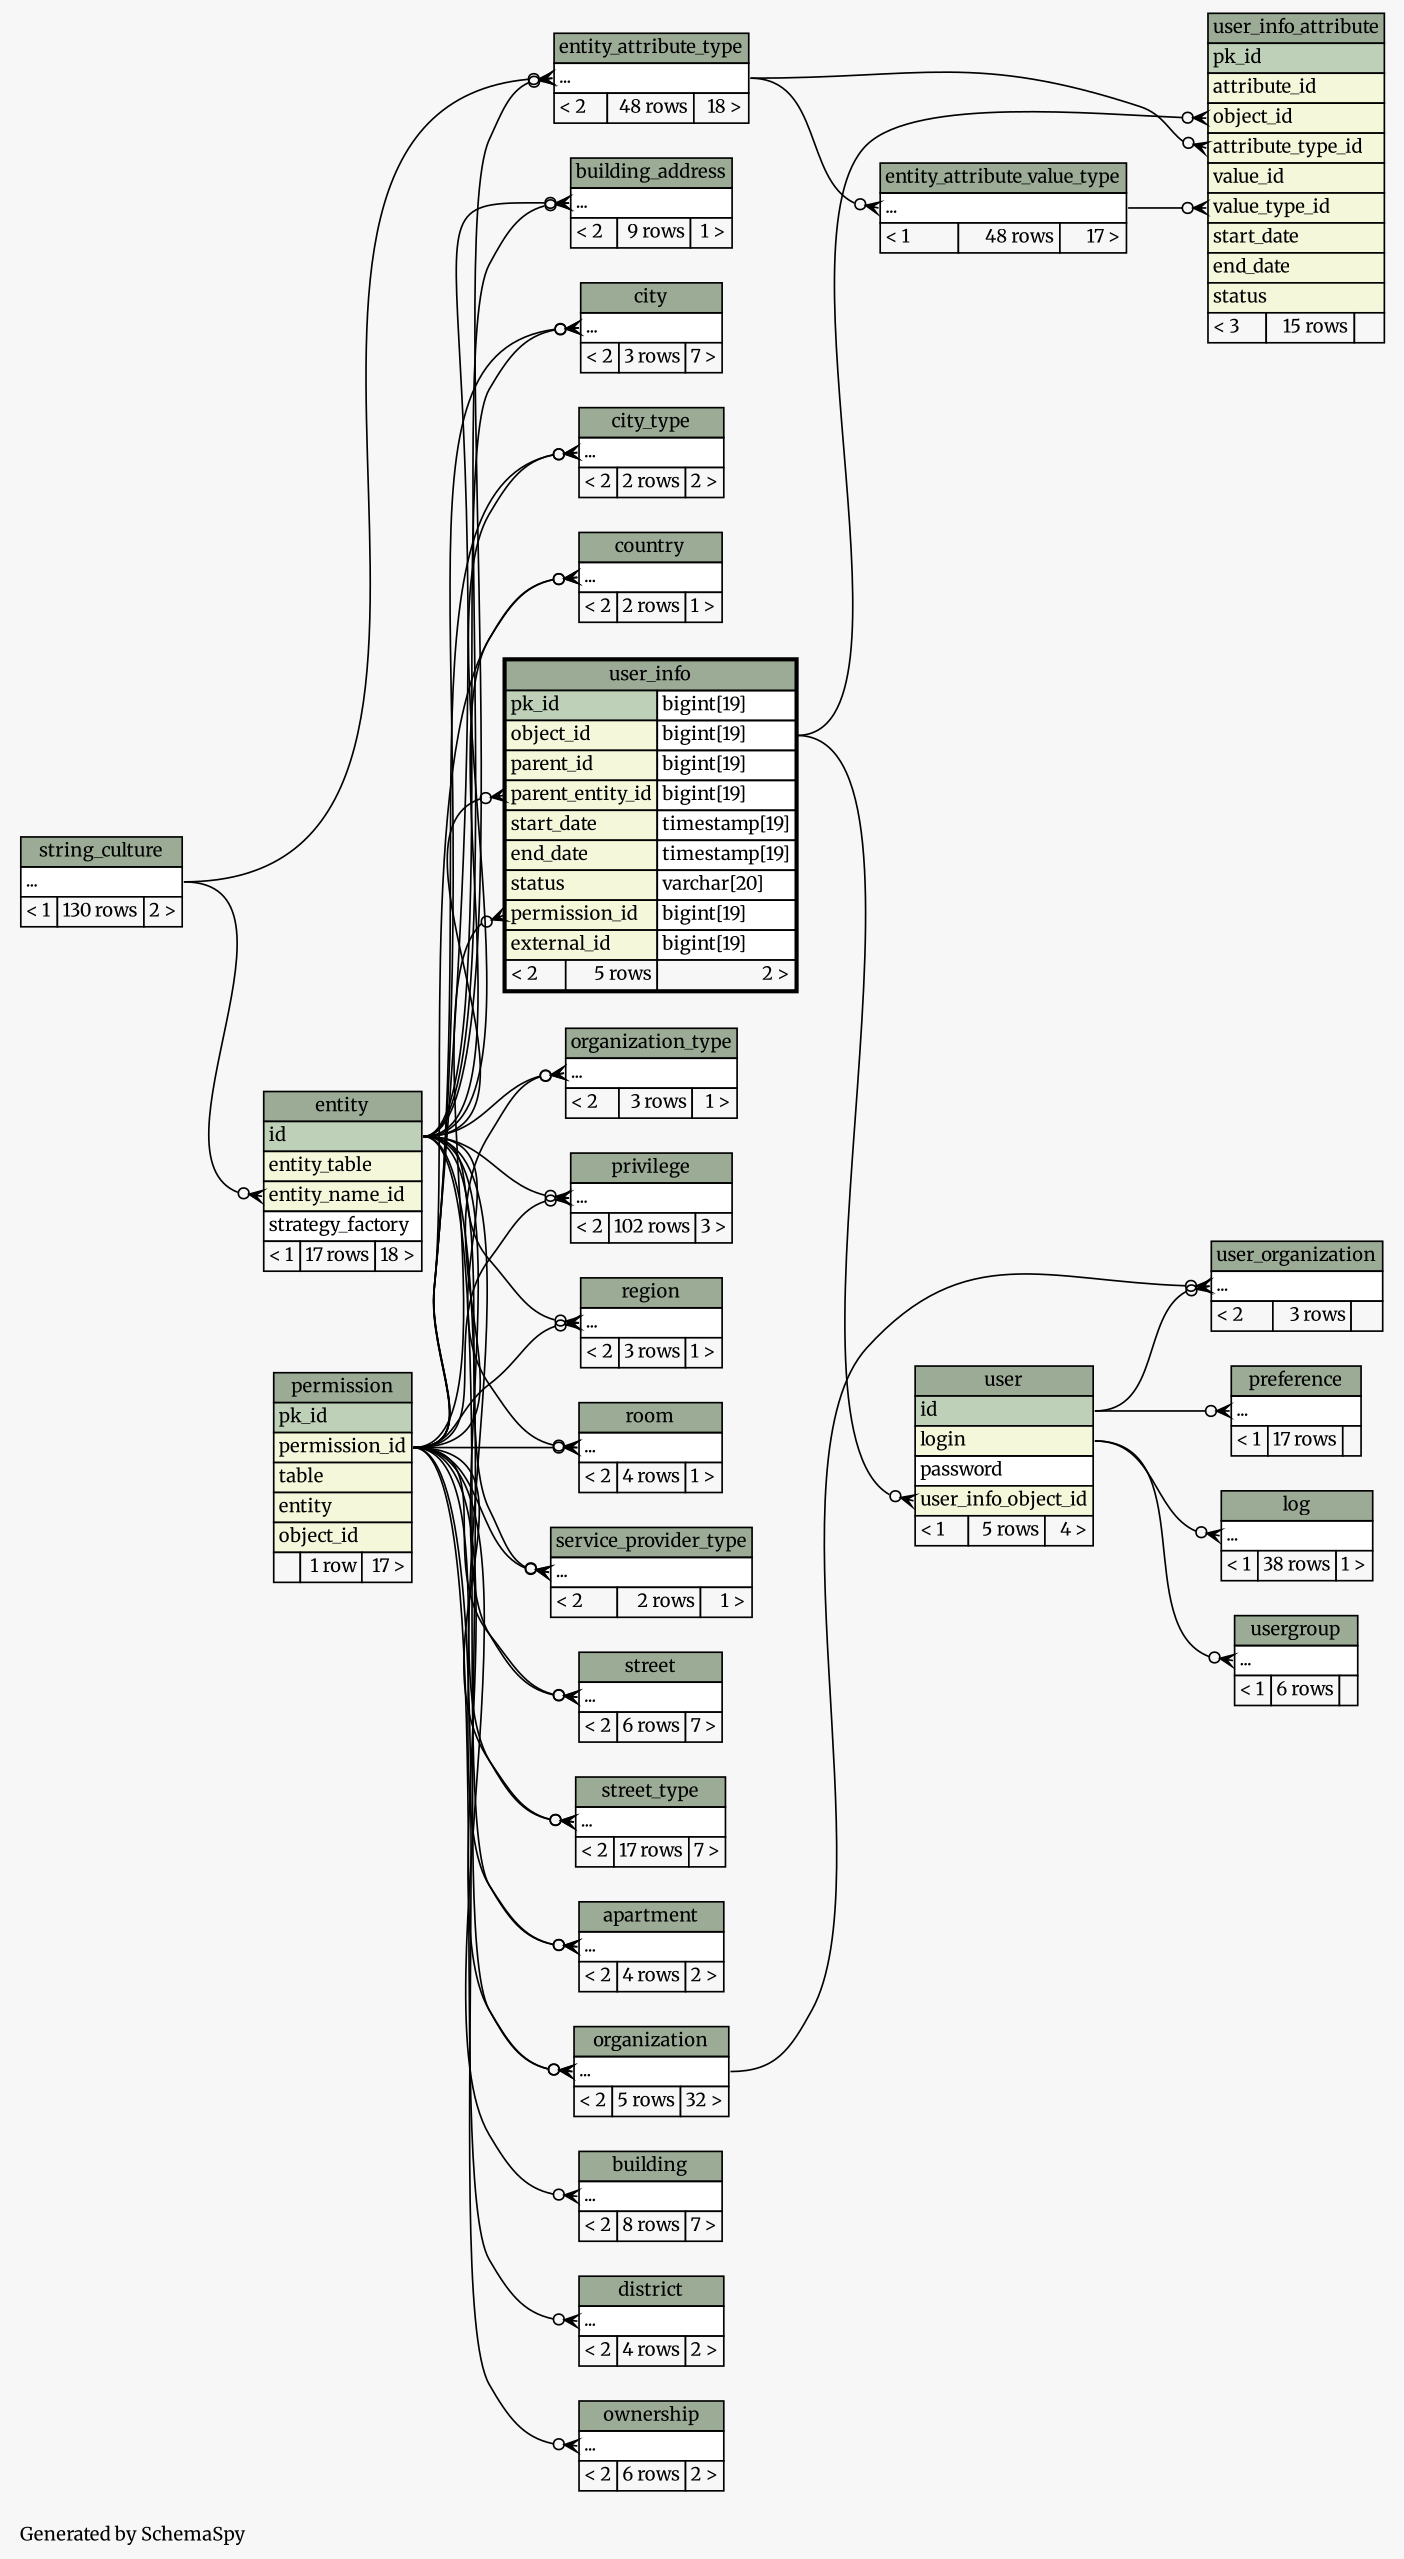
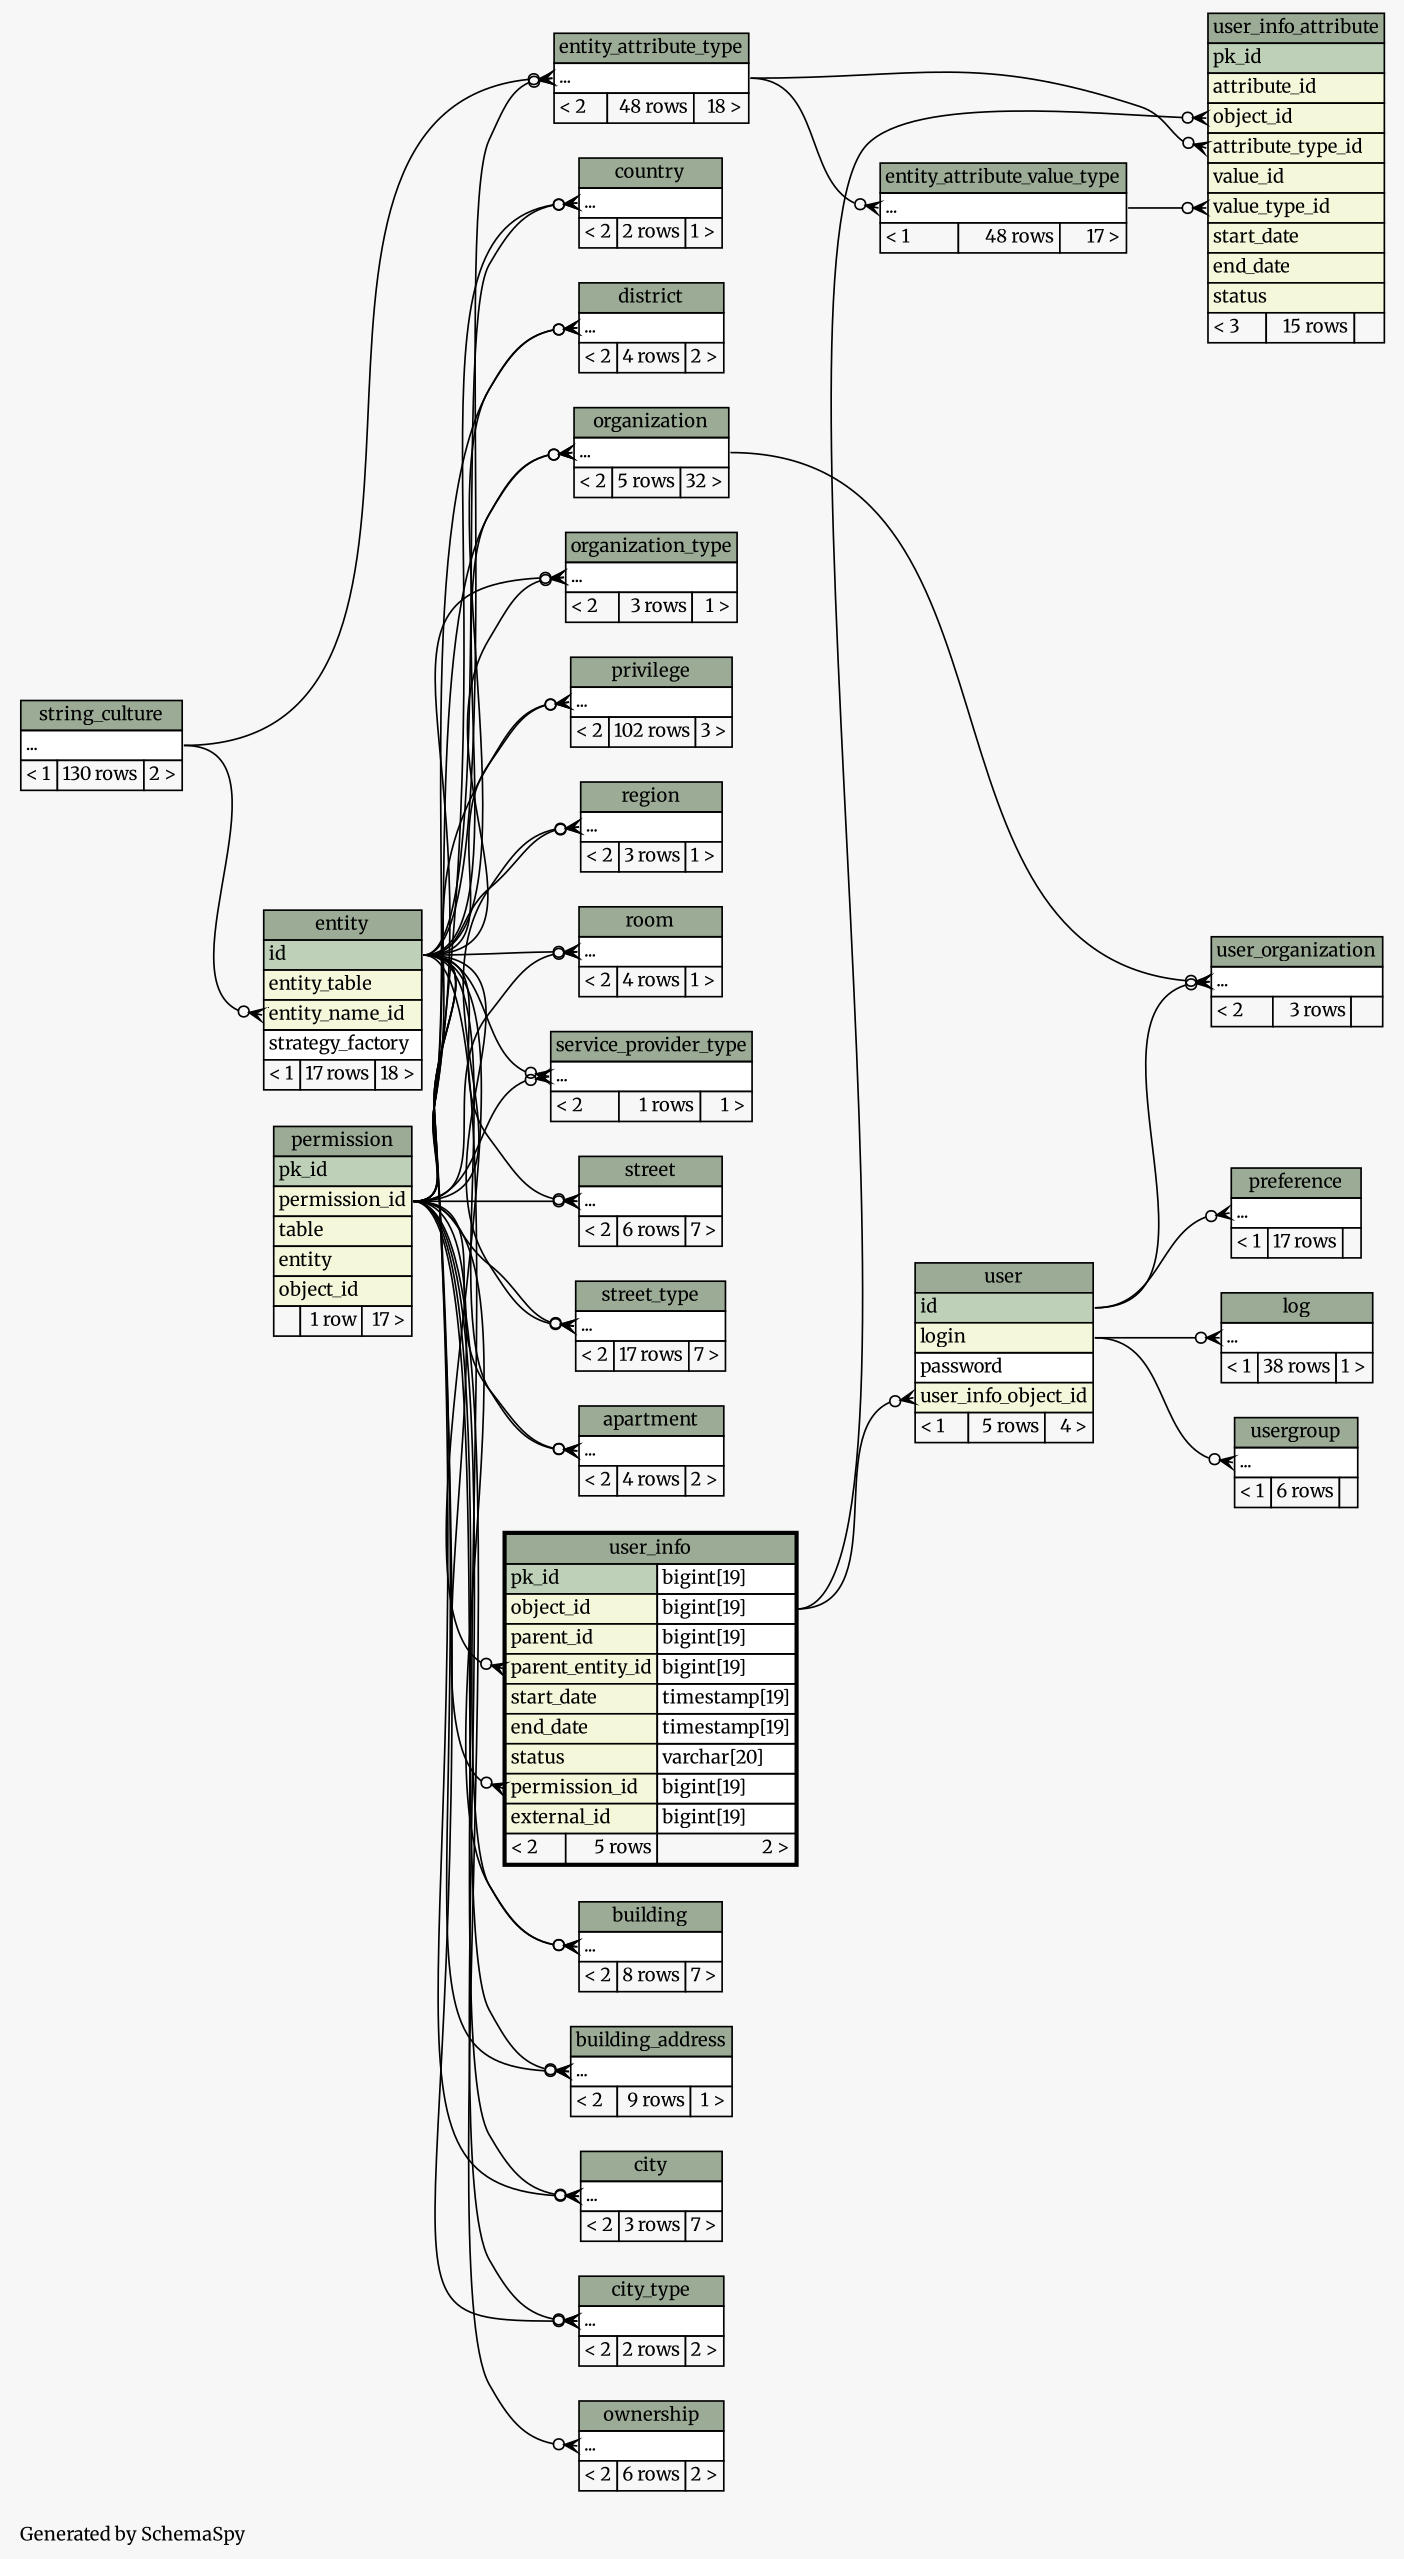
edge "entity" -> "district": added
edge "entity" -> "building": added
node "service_provider_type": text "2 rows" -> "1 rows"
